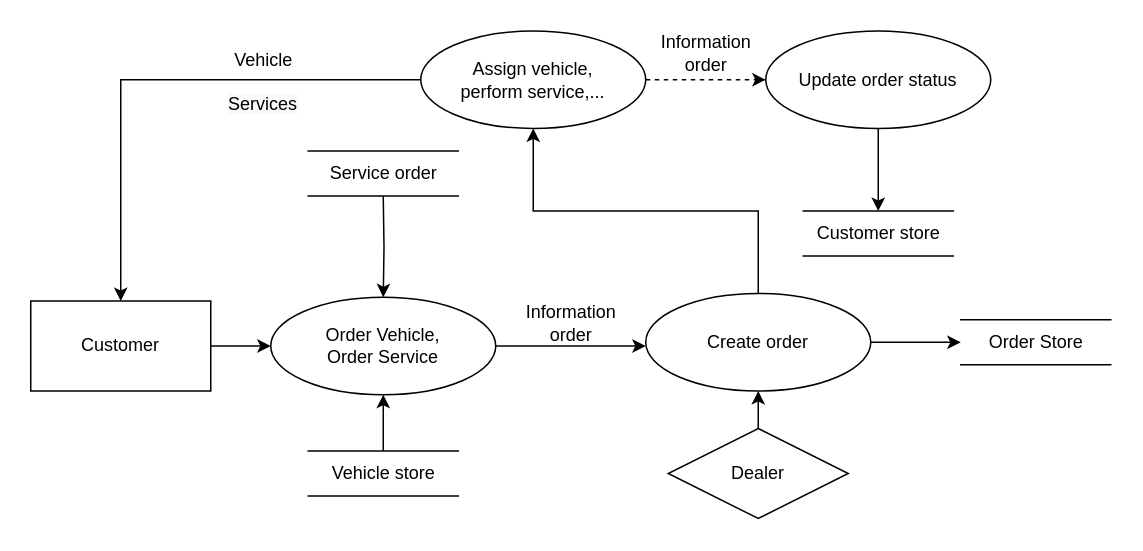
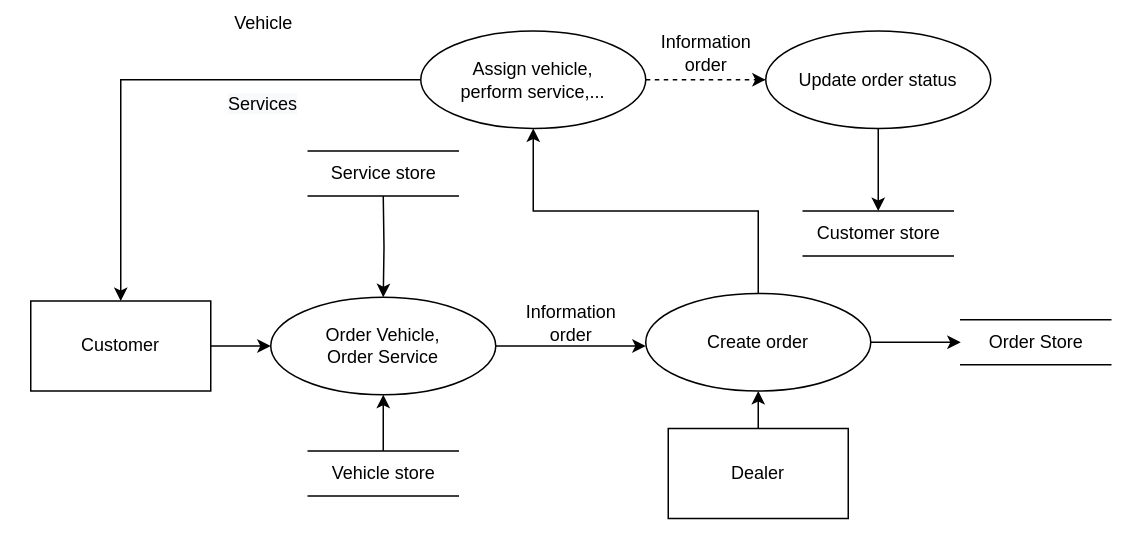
node "Vehicle": moved (263, 61) -> (263, 23)
node "Service order": label "Service order" -> "Service store"
node "Dealer": shape diamond -> rectangle
